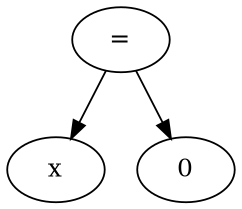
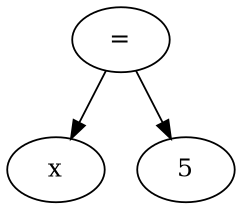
node "0": label "0" -> "5"
